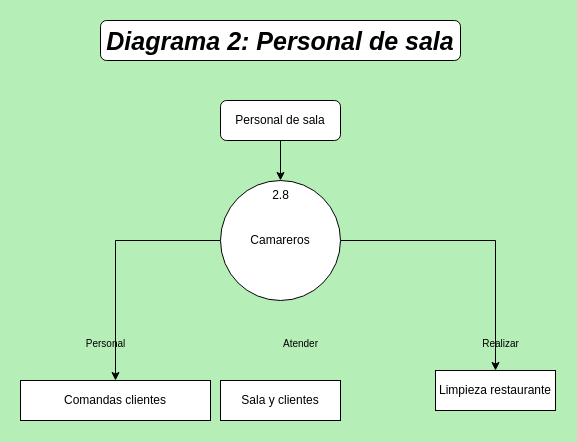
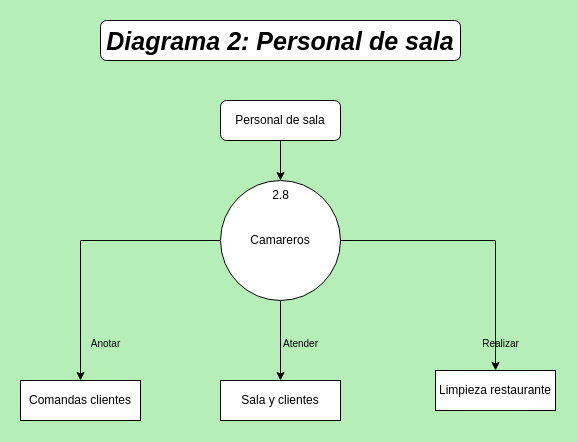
edge "Camareros" -> "Sala y clientes": added
node "Personal": label "Personal" -> "Anotar"
node "Comandas clientes": size 190x40 -> 120x40
